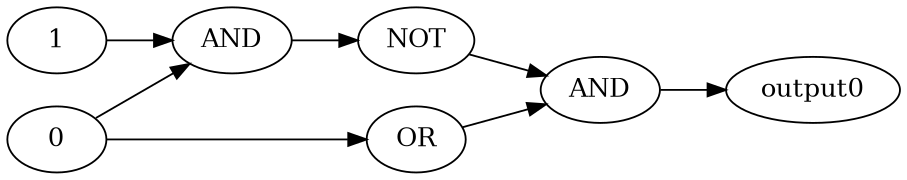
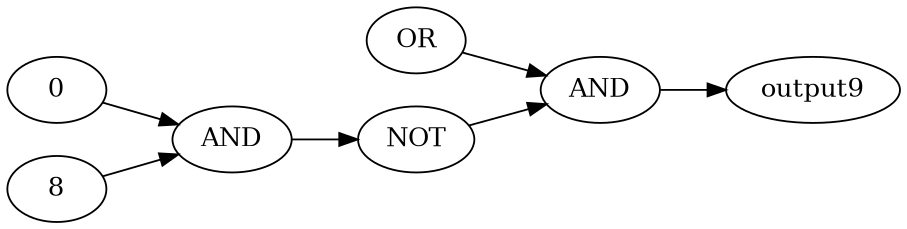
node "1": label "1" -> "8"
node "output0": label "output0" -> "output9"
edge "0" -> "OR": removed
